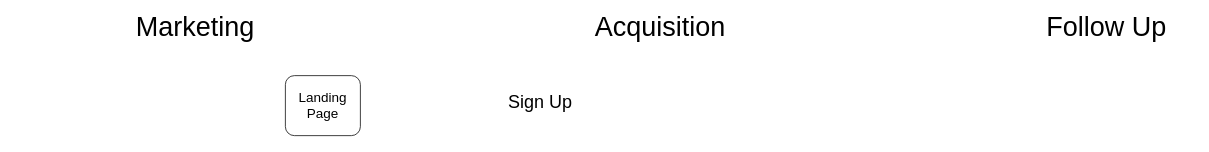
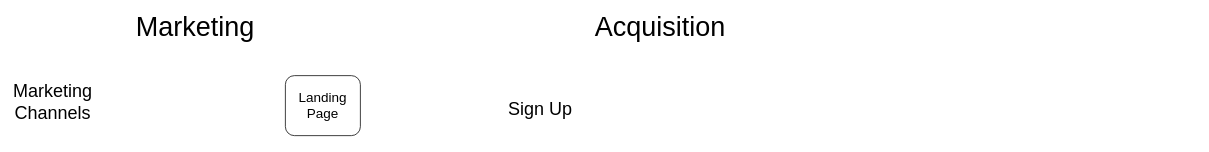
node "Follow Up": removed
node "Marketing Channels": added
node "Sign Up": moved (540, 102) -> (540, 109)
